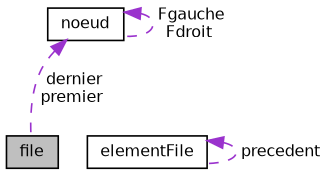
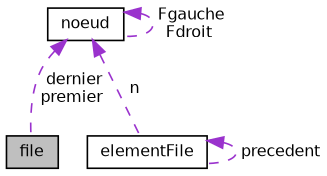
edge "elementFile" -> "noeud": added, label "n"
